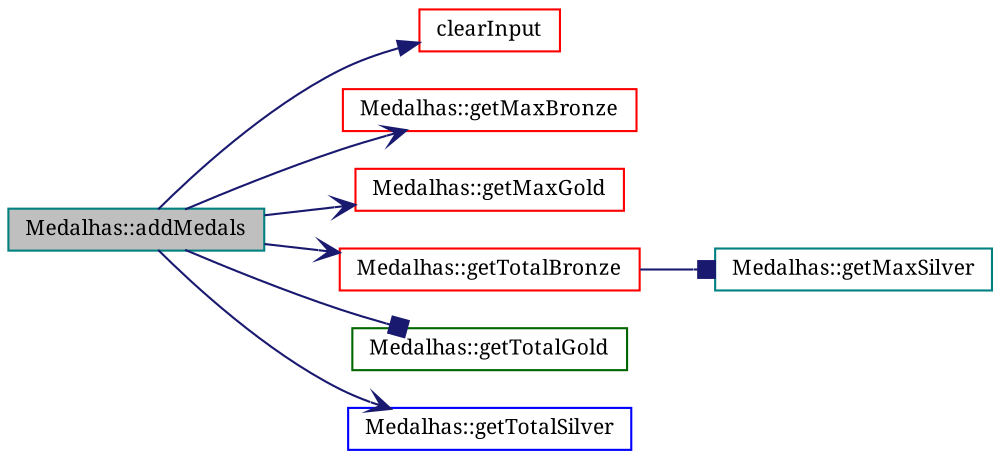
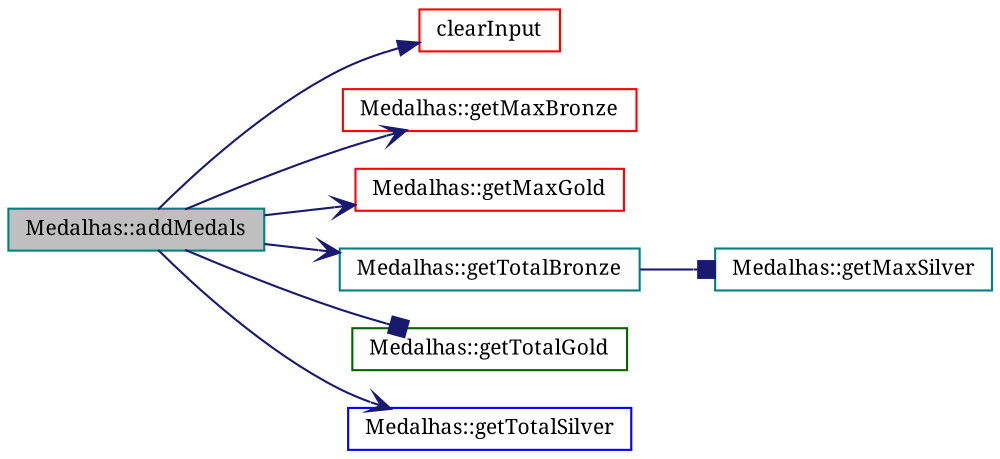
node "Medalhas::getTotalBronze": color red -> teal
